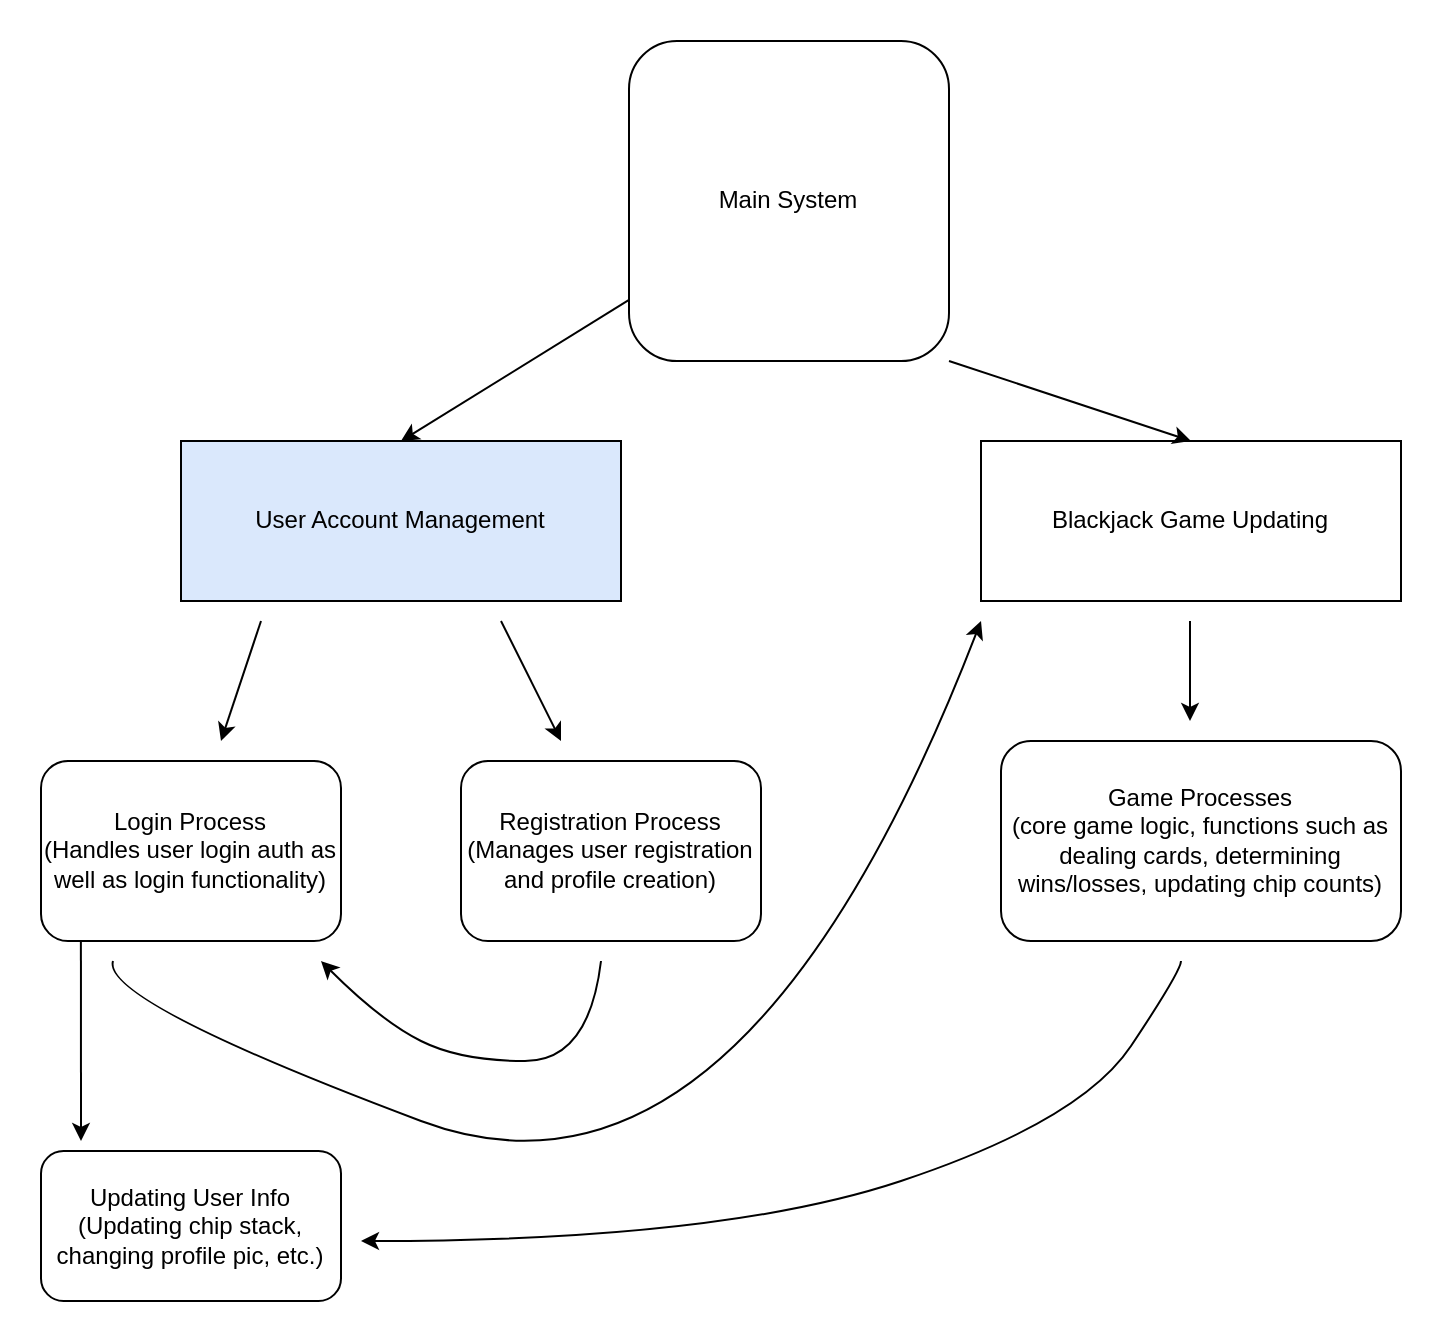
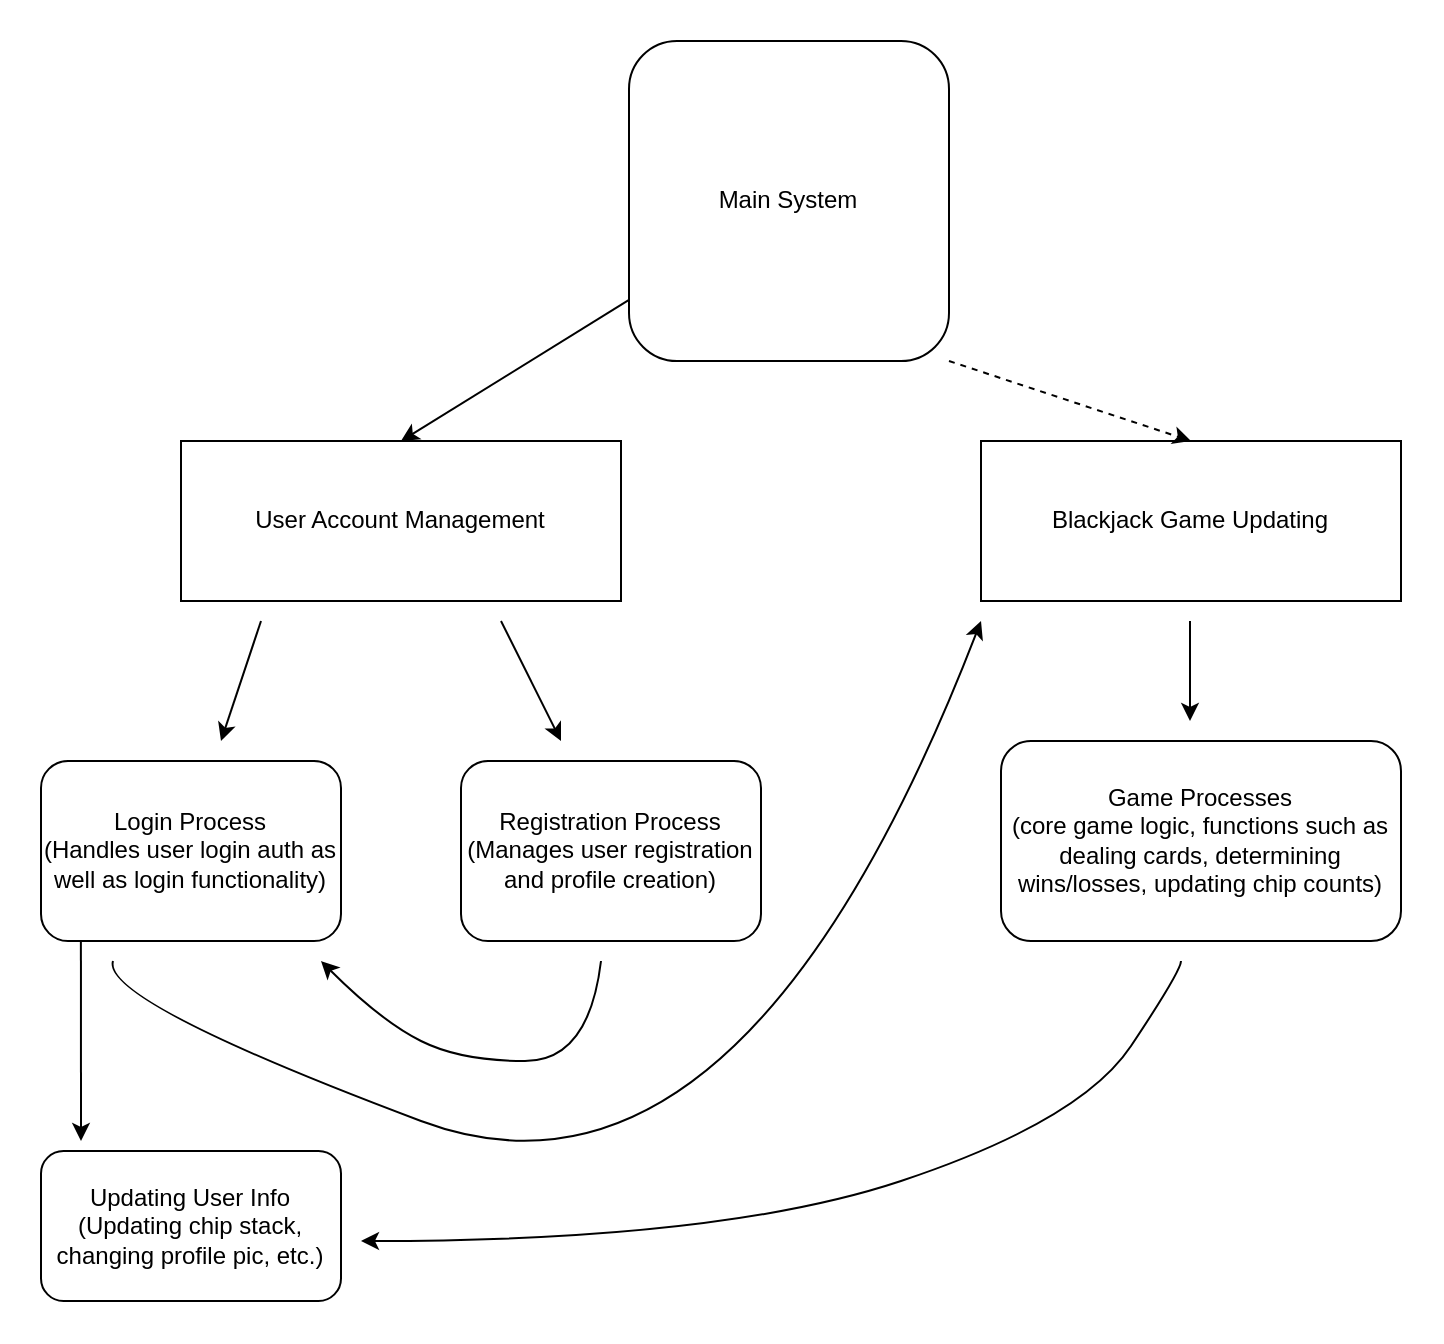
edge "Main System" -> "Blackjack Game Updating": style solid -> dashed
node "User Account Management": fillcolor #dae8fc -> #ffffff
